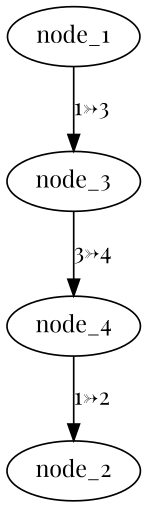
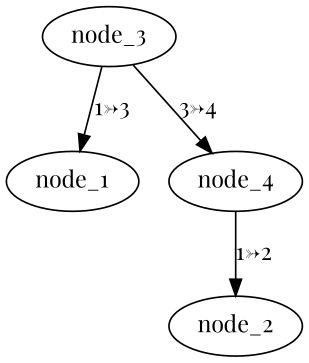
edge "node_1" -> "node_3": reversed
